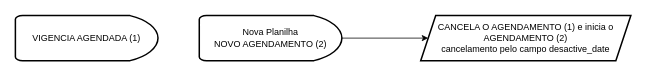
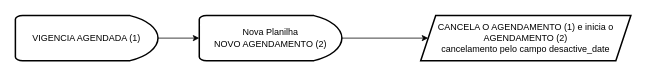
edge "VIGENCIA AGENDADA (1)" -> "Nova Planilha NOVO AGENDAMENTO (2)": added
